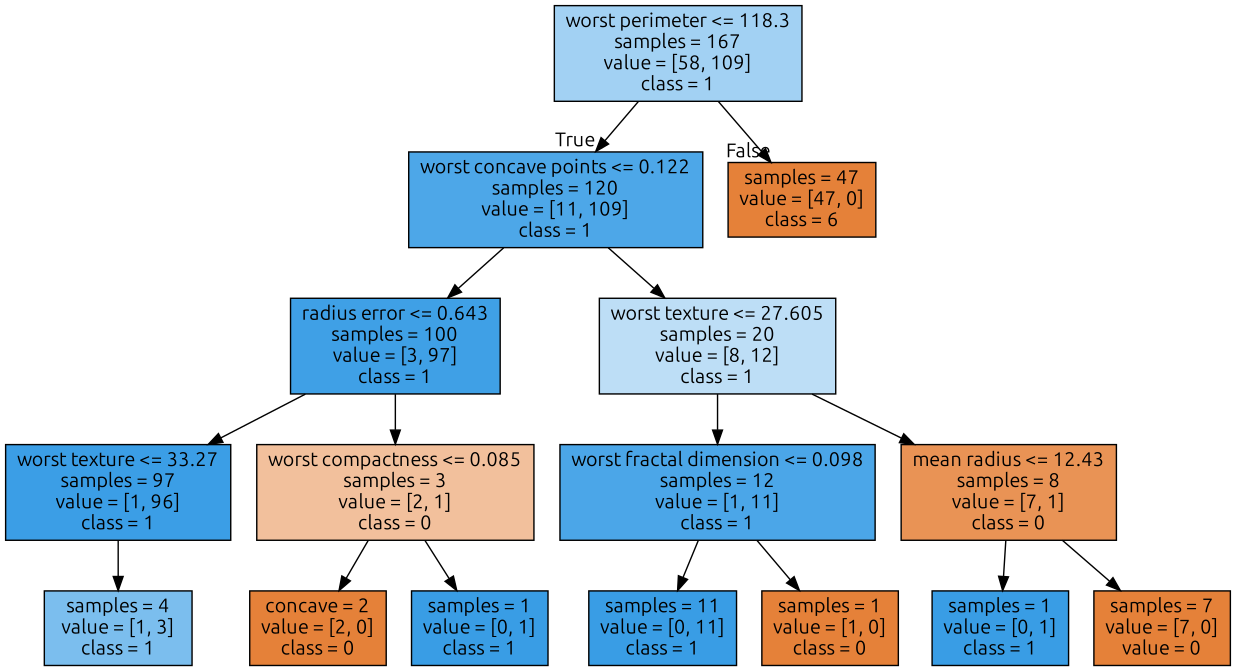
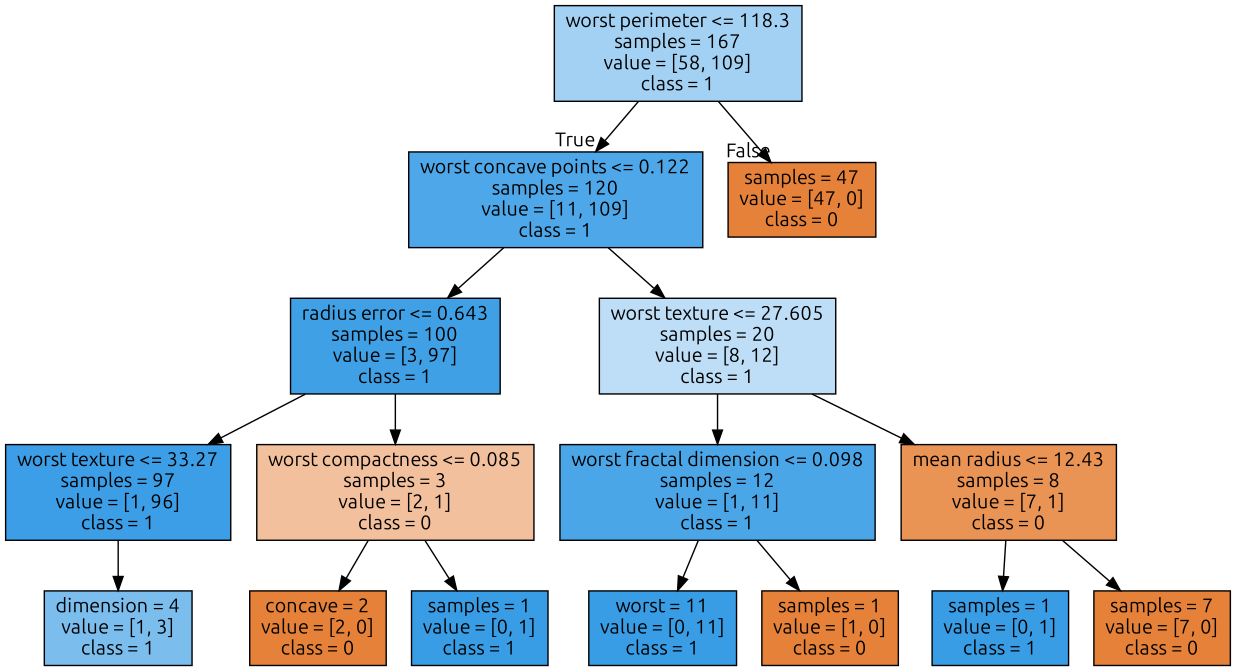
node "samples = 47 value = [47, 0] class = 6": label "samples = 47 value = [47, 0] class = 6" -> "samples = 47 value = [47, 0] class = 0"
node "samples = 4 value = [1, 3] class = 1": label "samples = 4 value = [1, 3] class = 1" -> "dimension = 4 value = [1, 3] class = 1"
node "samples = 11 value = [0, 11] class = 1": label "samples = 11 value = [0, 11] class = 1" -> "worst = 11 value = [0, 11] class = 1"
node "samples = 7 value = [7, 0] value = 0": label "samples = 7 value = [7, 0] value = 0" -> "samples = 7 value = [7, 0] class = 0"
